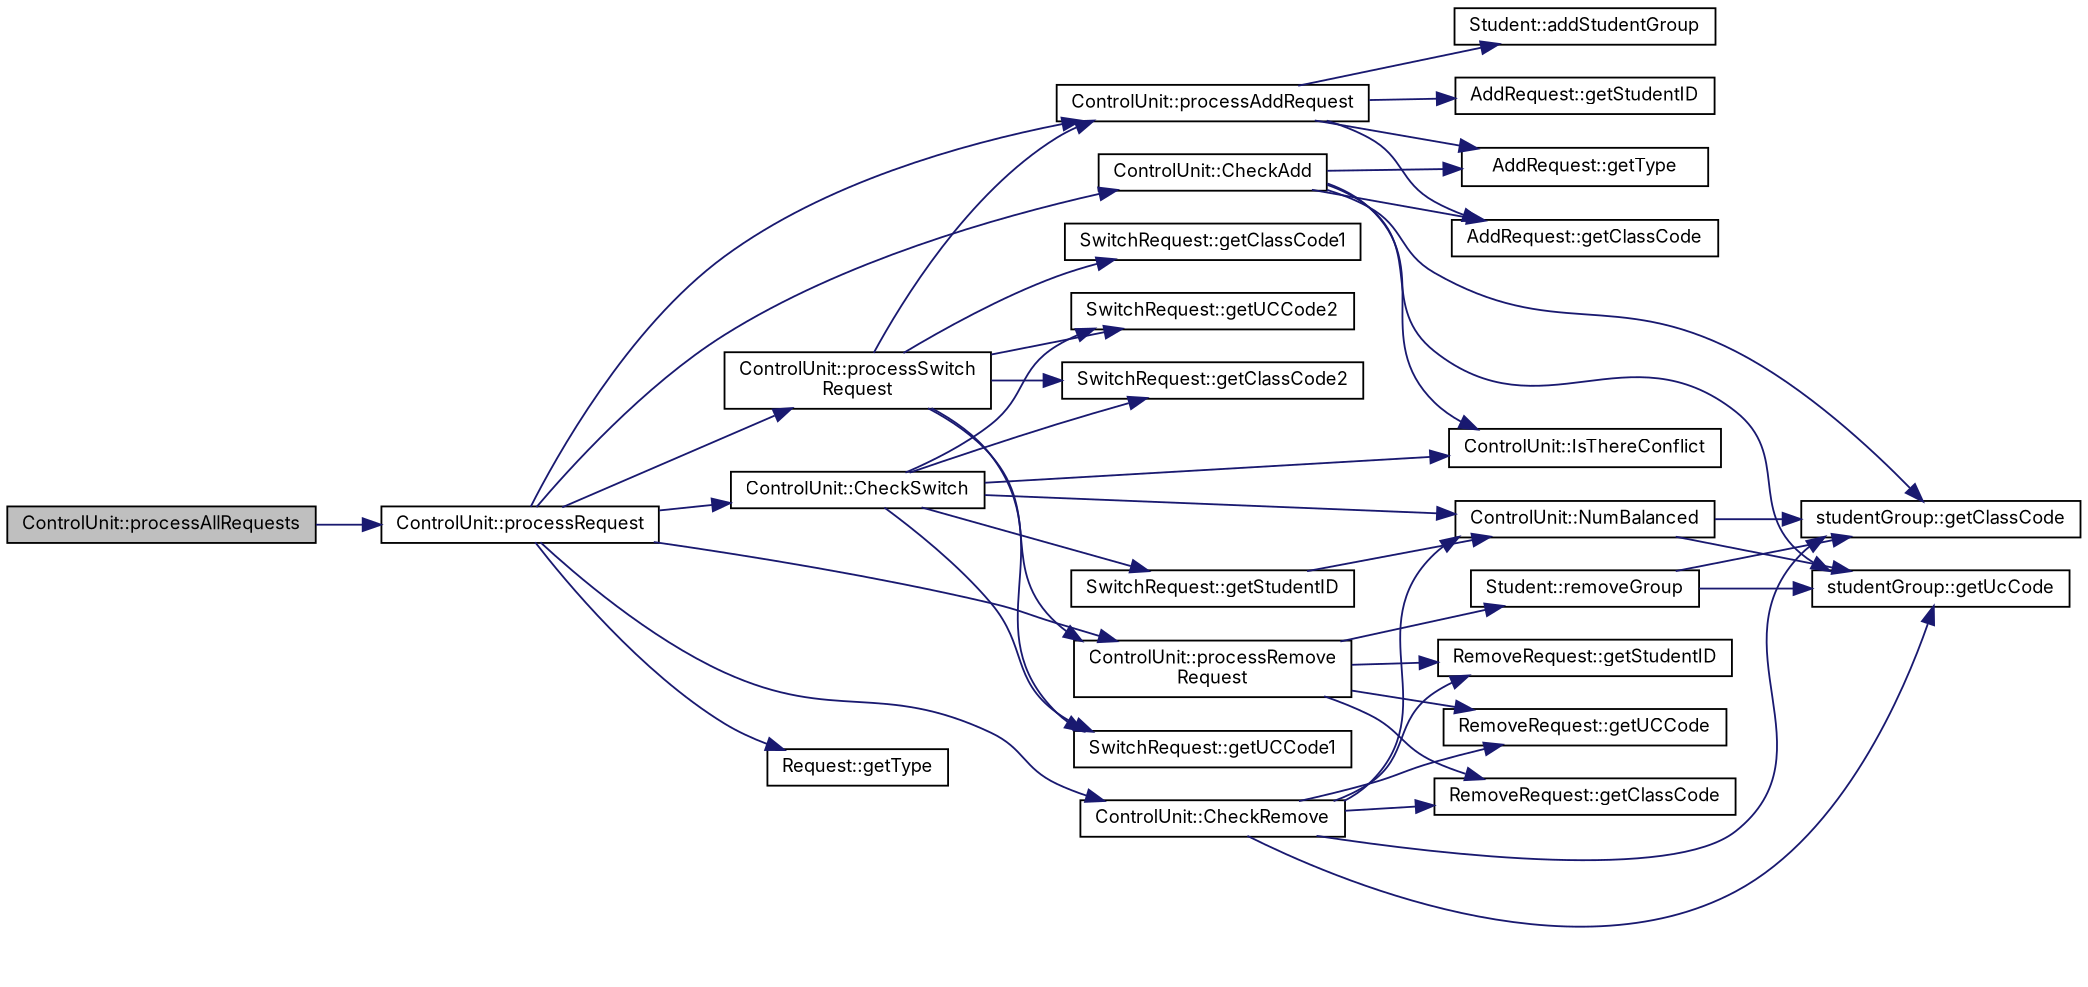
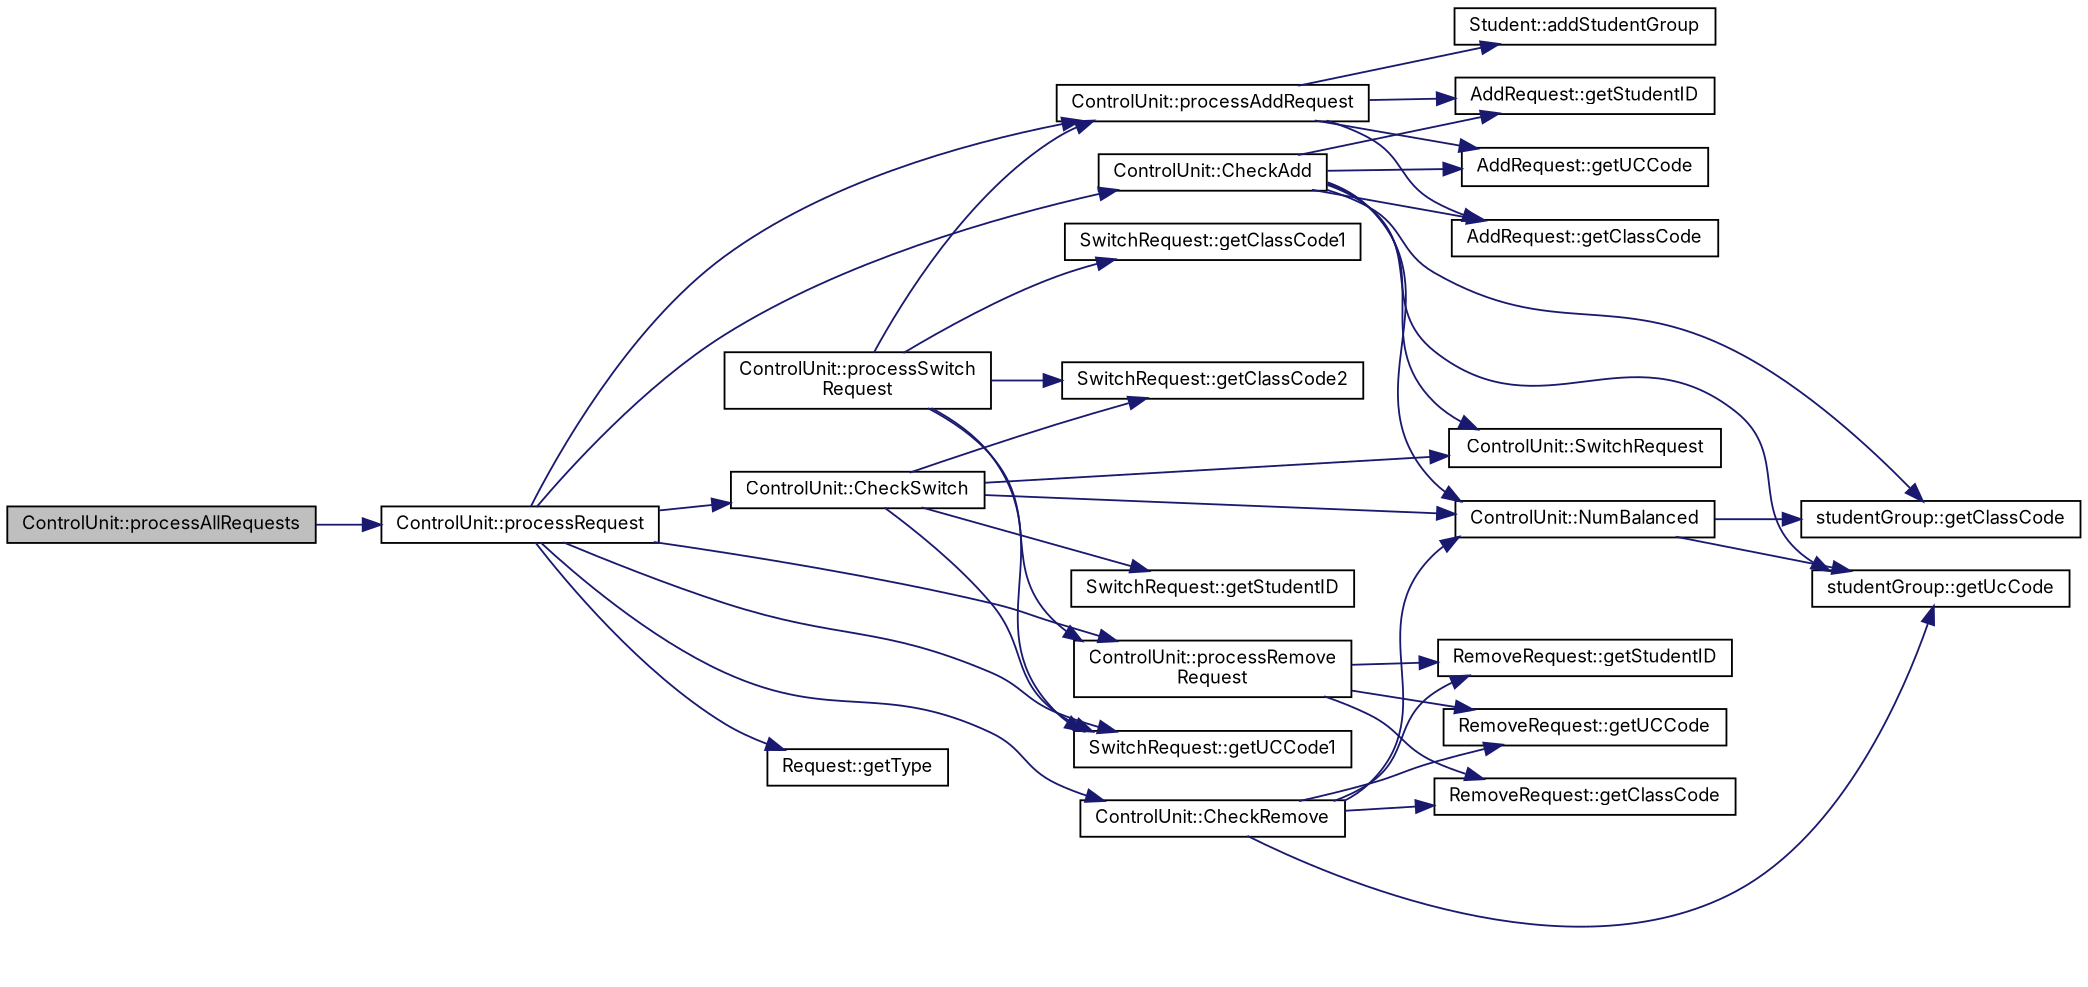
edge "ControlUnit::CheckAdd" -> "AddRequest::getStudentID": added
node "AddRequest::getType": label "AddRequest::getType" -> "AddRequest::getUCCode"
node "SwitchRequest::getUCCode2": removed
node "ControlUnit::IsThereConflict": label "ControlUnit::IsThereConflict" -> "ControlUnit::SwitchRequest"
edge "ControlUnit::processRequest" -> "ControlUnit::processSwitch Request": now "ControlUnit::processRequest" -> "SwitchRequest::getUCCode1"
edge "SwitchRequest::getStudentID" -> "ControlUnit::NumBalanced": now "ControlUnit::CheckAdd" -> "ControlUnit::NumBalanced"
node "Student::removeGroup": removed
edge "ControlUnit::CheckRemove" -> "studentGroup::getClassCode": removed
